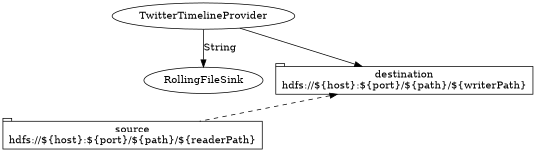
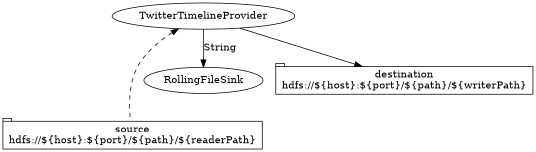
edge "source hdfs://${host}:${port}/${path}/${readerPath}" -> "destination hdfs://${host}:${port}/${path}/${writerPath}": now "source hdfs://${host}:${port}/${path}/${readerPath}" -> "TwitterTimelineProvider"
